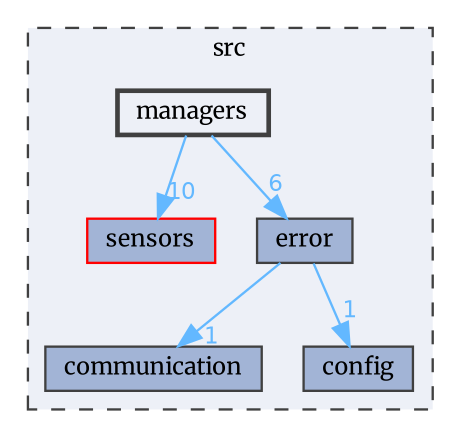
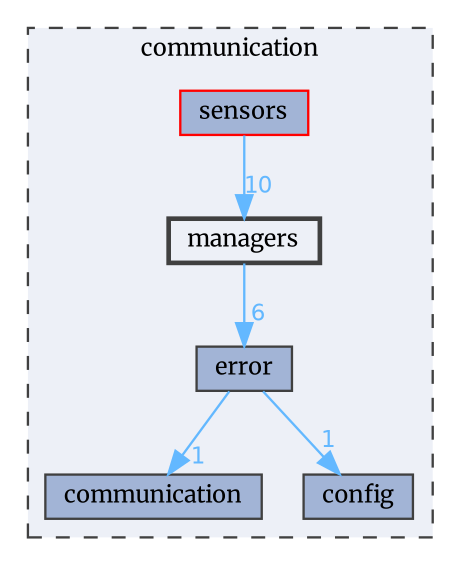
cluster "src": label "src" -> "communication"
edge "managers" -> "sensors": reversed
